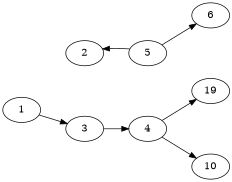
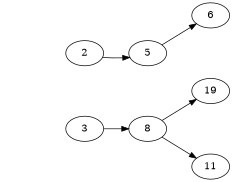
edge "5" -> "2": reversed
node "1": removed
node "4": label "4" -> "8"
node "10": label "10" -> "11"
